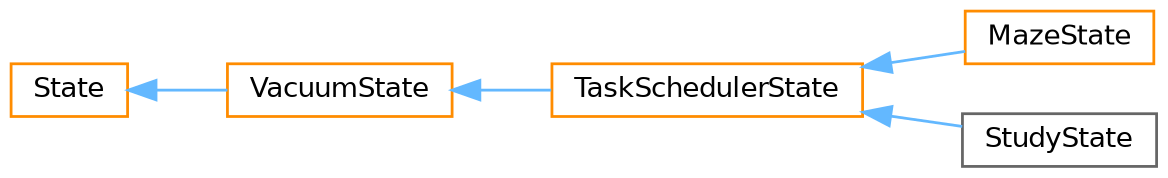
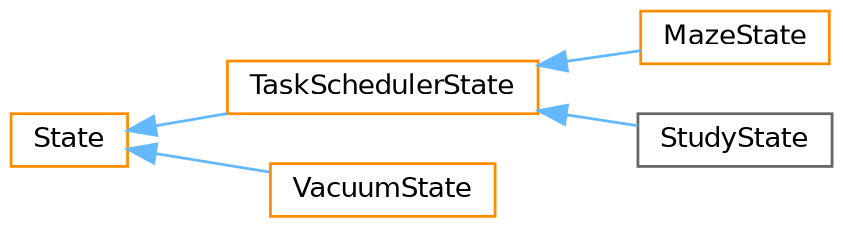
edge "TaskSchedulerState" -> "VacuumState": now "TaskSchedulerState" -> "State"
